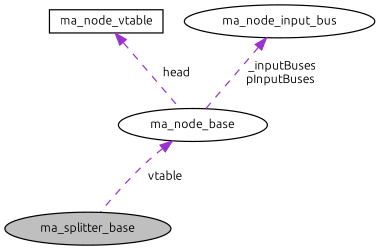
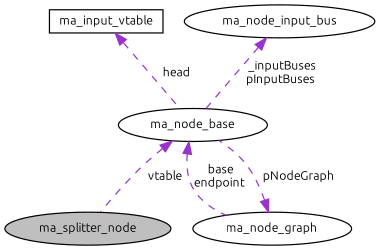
node "ma_node_vtable": label "ma_node_vtable" -> "ma_input_vtable"
node "ma_splitter_base": label "ma_splitter_base" -> "ma_splitter_node"
node "ma_node_graph": added
